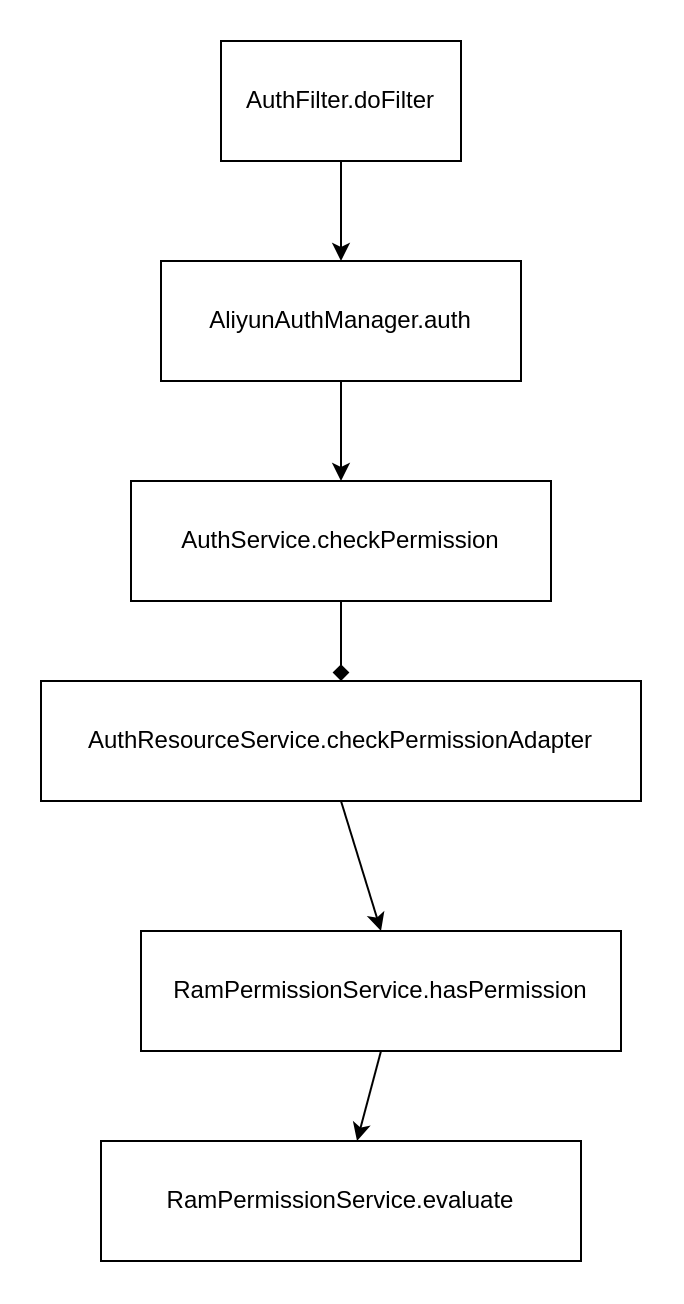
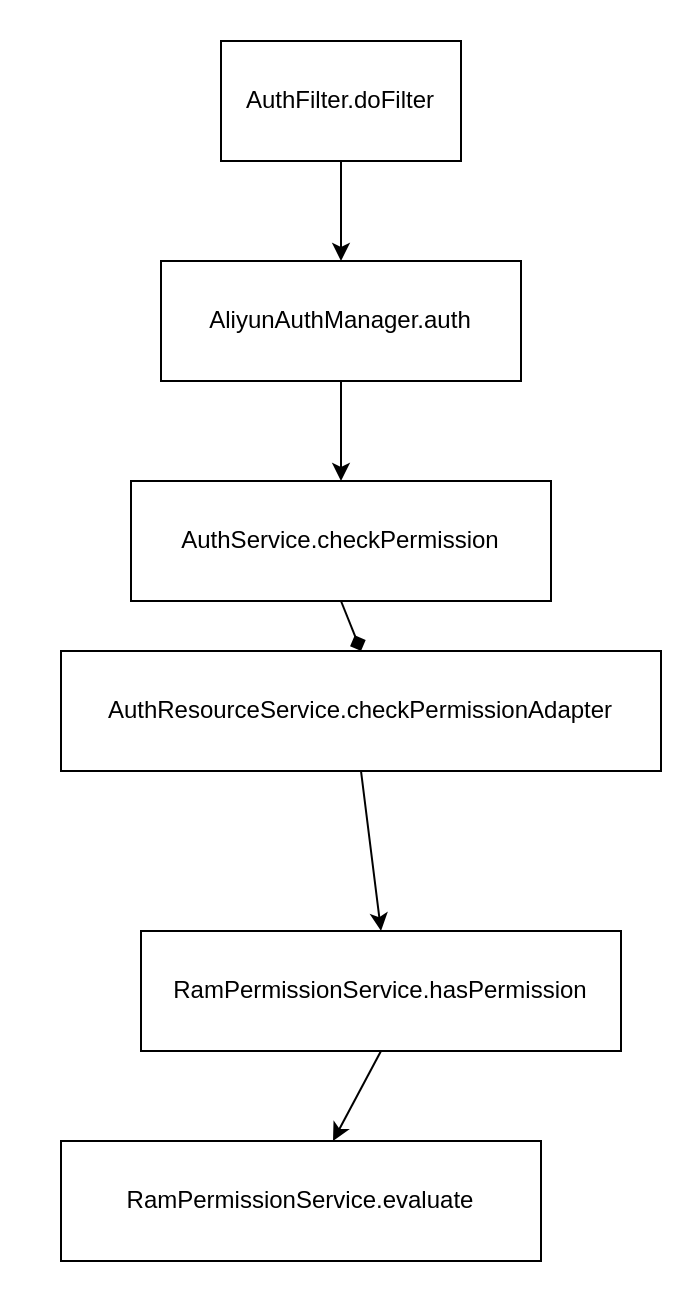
node "AuthResourceService.checkPermissionAdapter": moved (341, 741) -> (361, 711)
node "RamPermissionService.evaluate": moved (341, 1201) -> (301, 1201)
